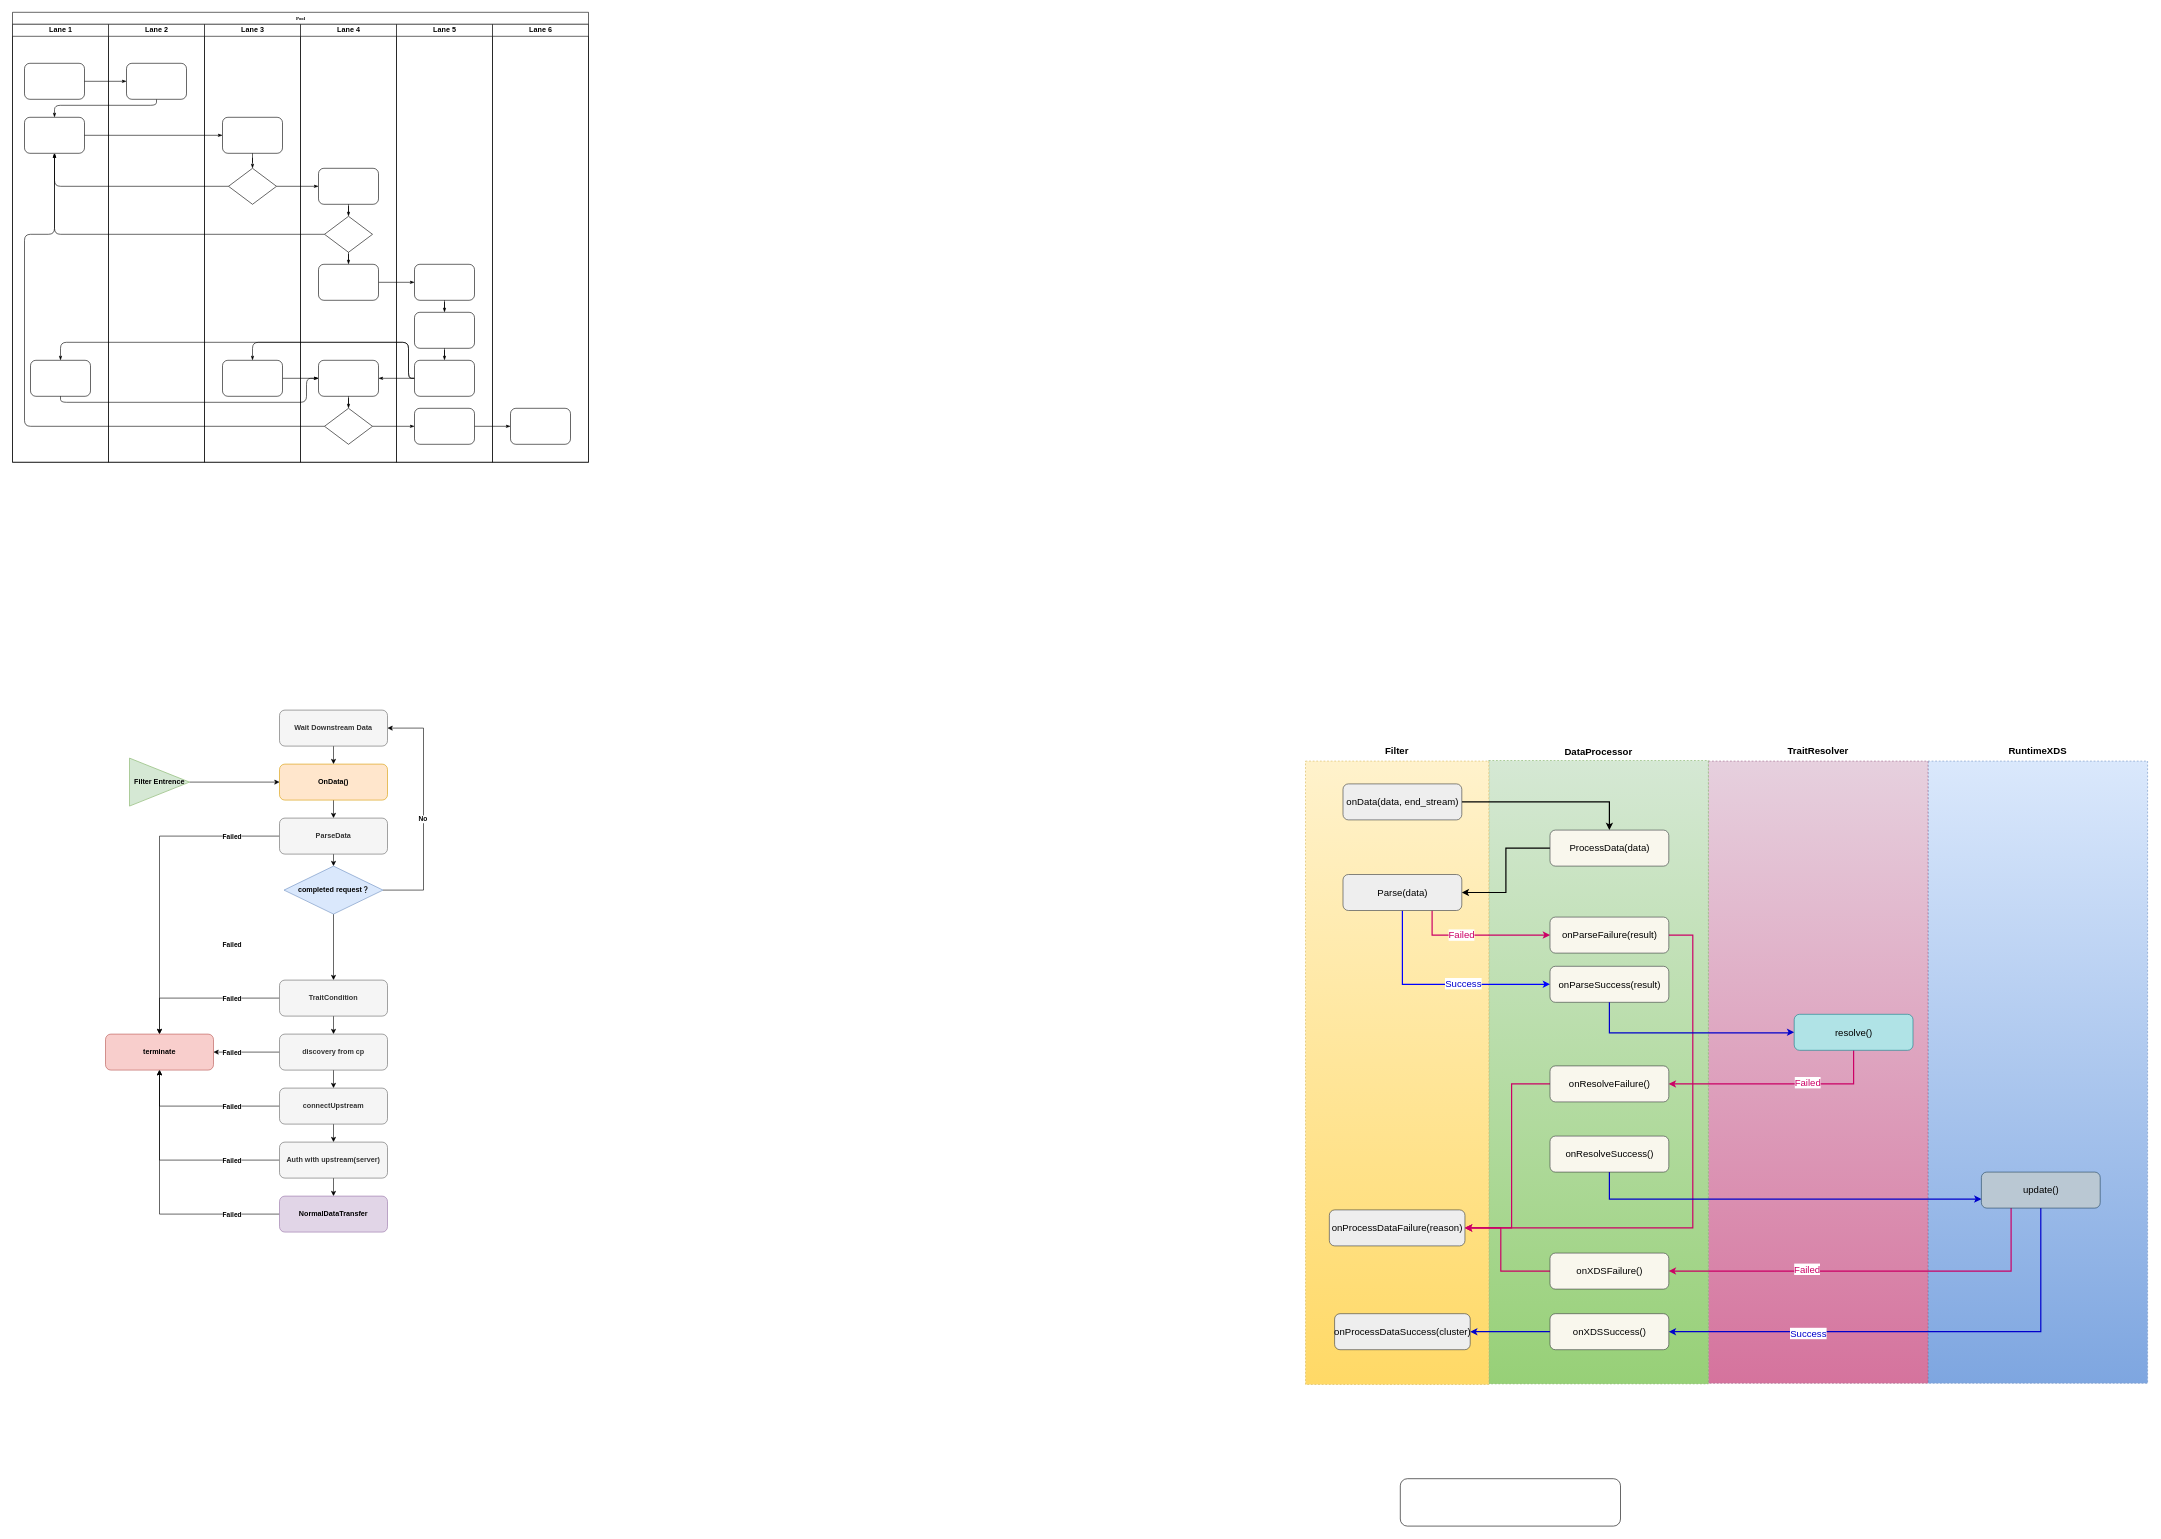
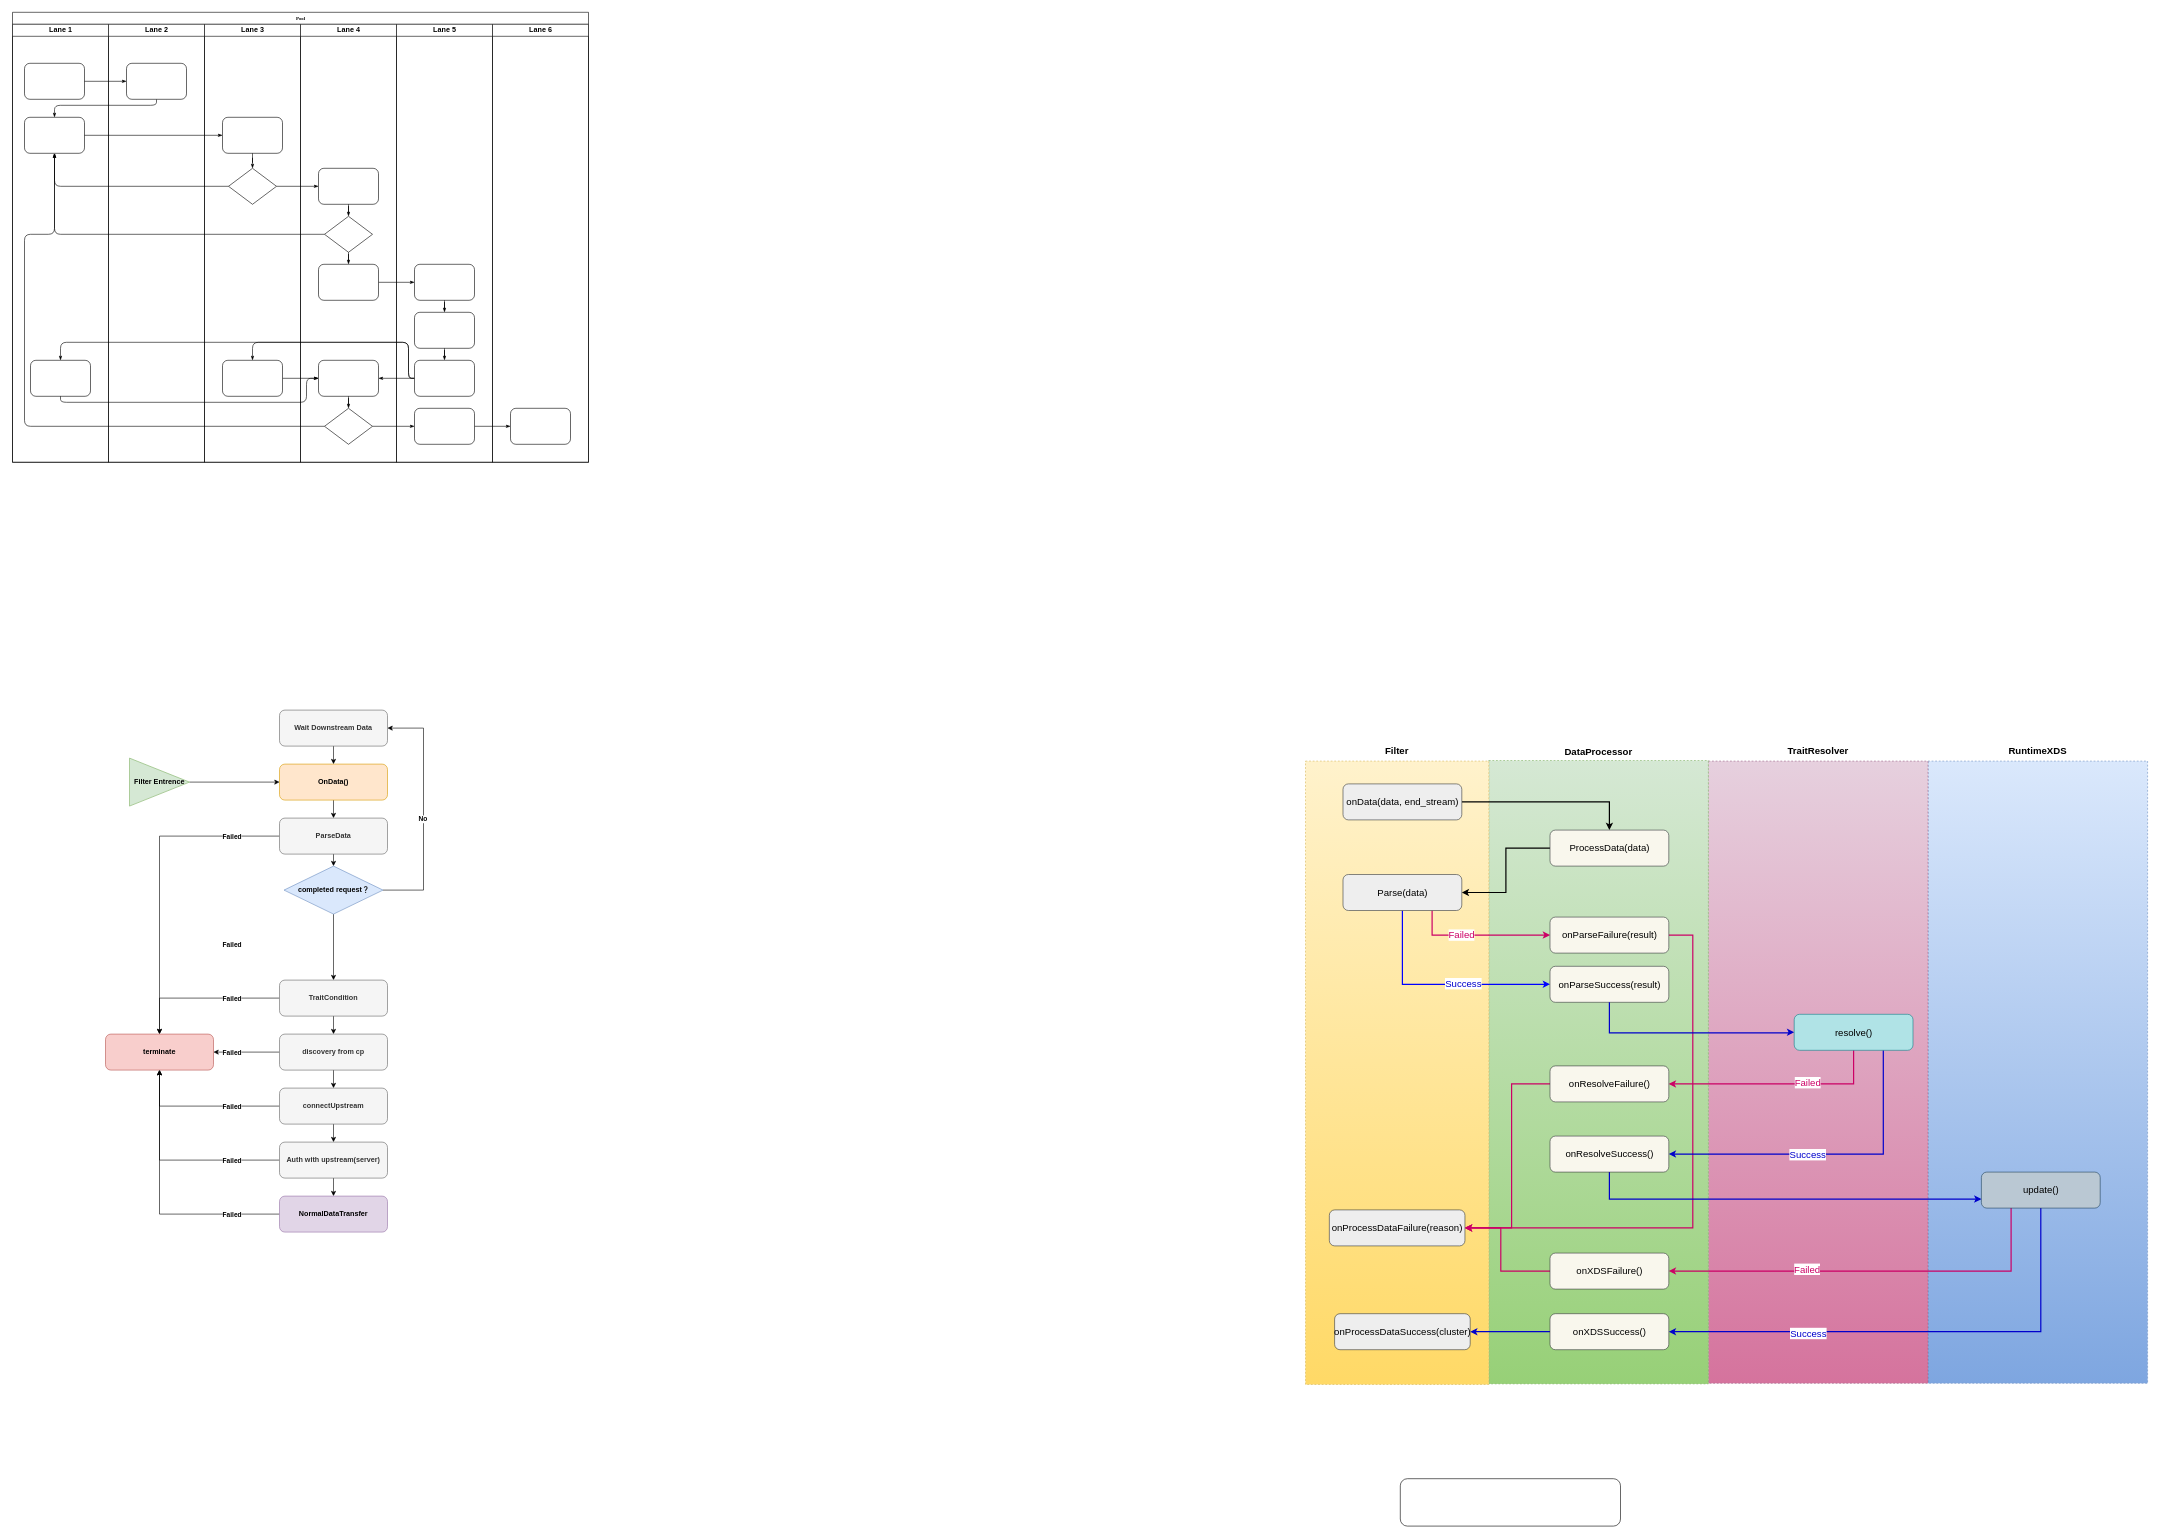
edge "resolve()" -> "onResolveSuccess()": added, label "Success"
